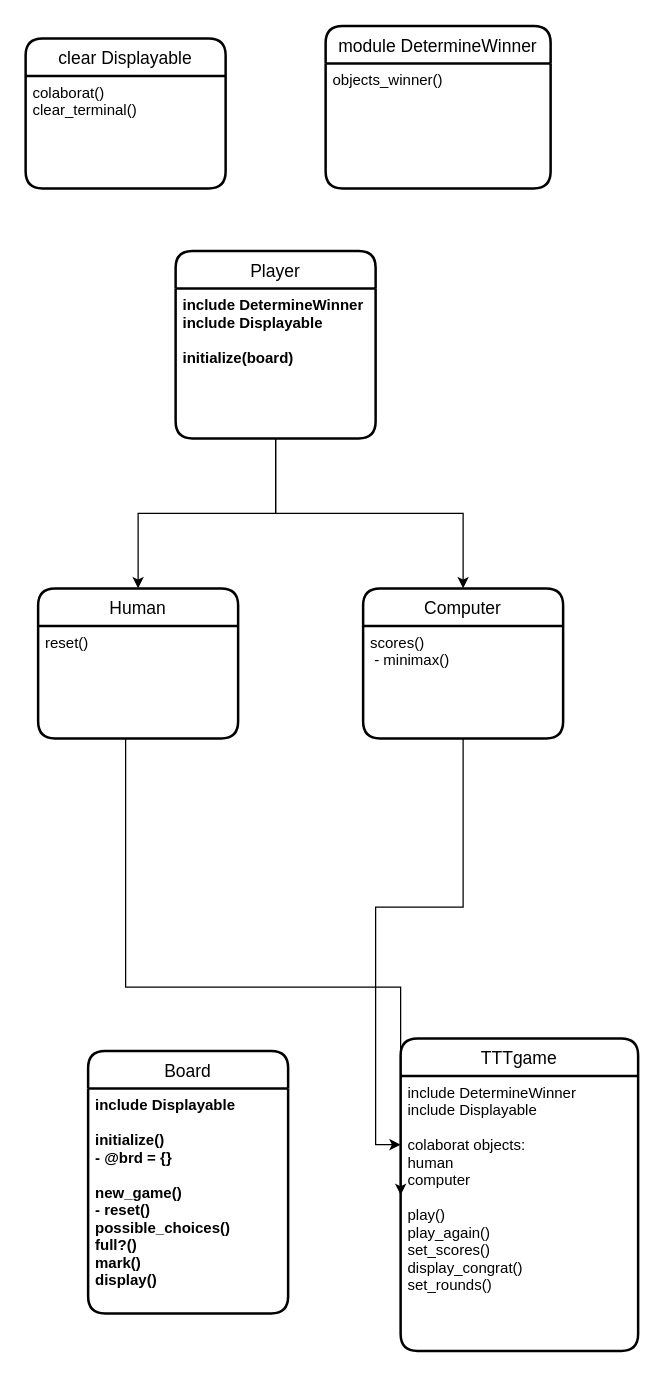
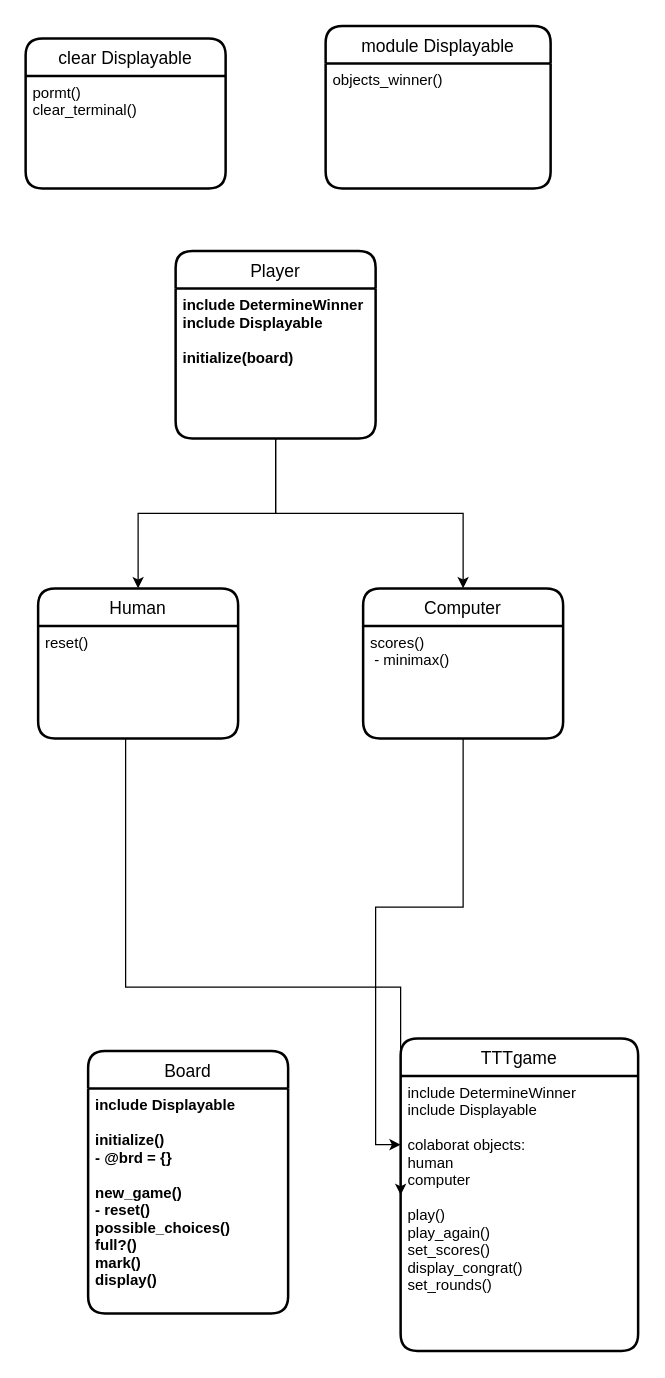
node "module DetermineWinner": label "module DetermineWinner" -> "module Displayable"
node "colaborat() clear_terminal()": label "colaborat() clear_terminal()" -> "pormt() clear_terminal()"
